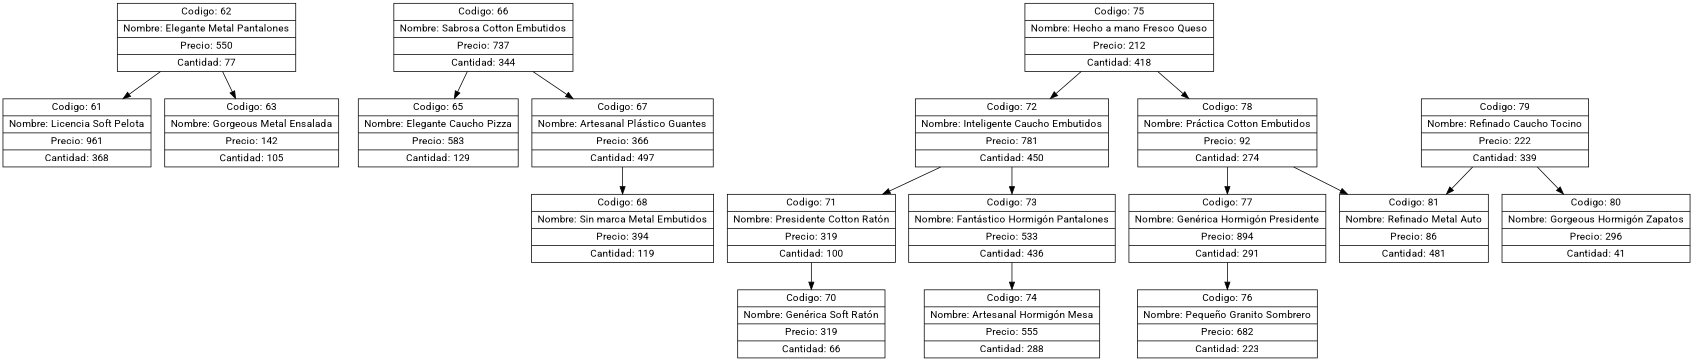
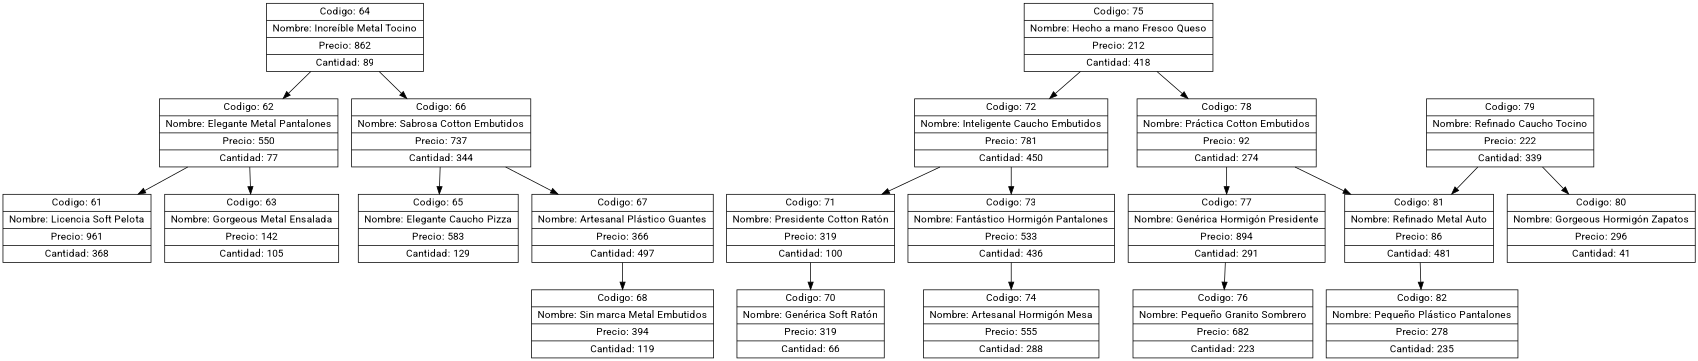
node "Codigo: 64": added
node "Codigo: 82": added
